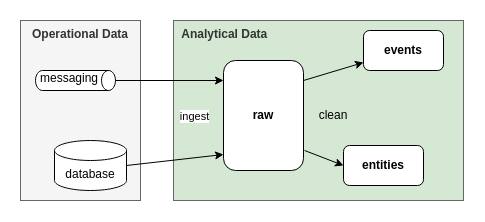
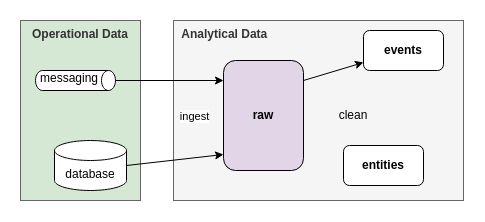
node "Operational Data": fillcolor #f5f5f5 -> #d5e8d4
node "Analytical Data": fillcolor #d5e8d4 -> #f5f5f5
node "raw": fillcolor #ffffff -> #e1d5e7
node "clean": moved (334, 116) -> (354, 116)
edge "raw" -> "entities": removed
